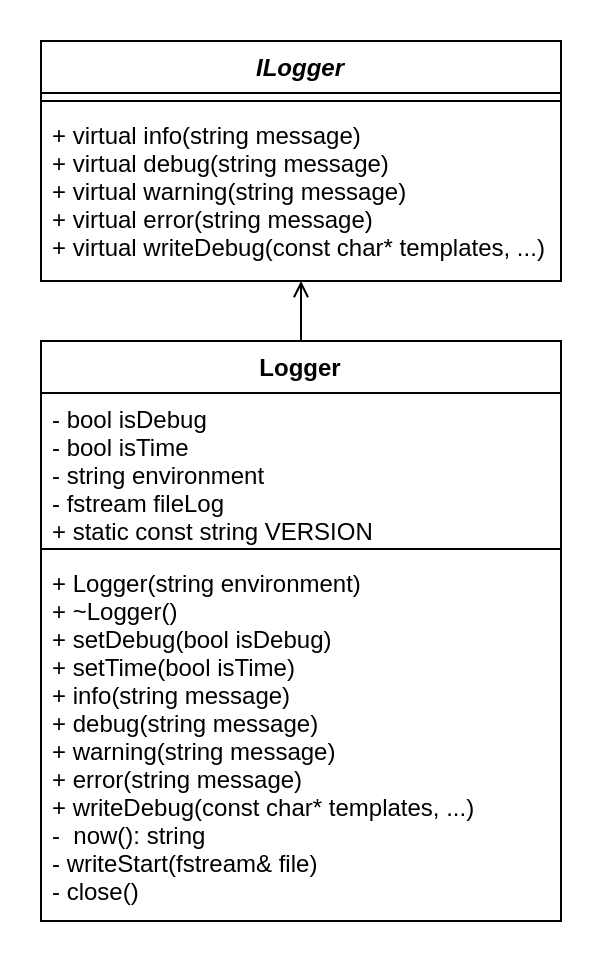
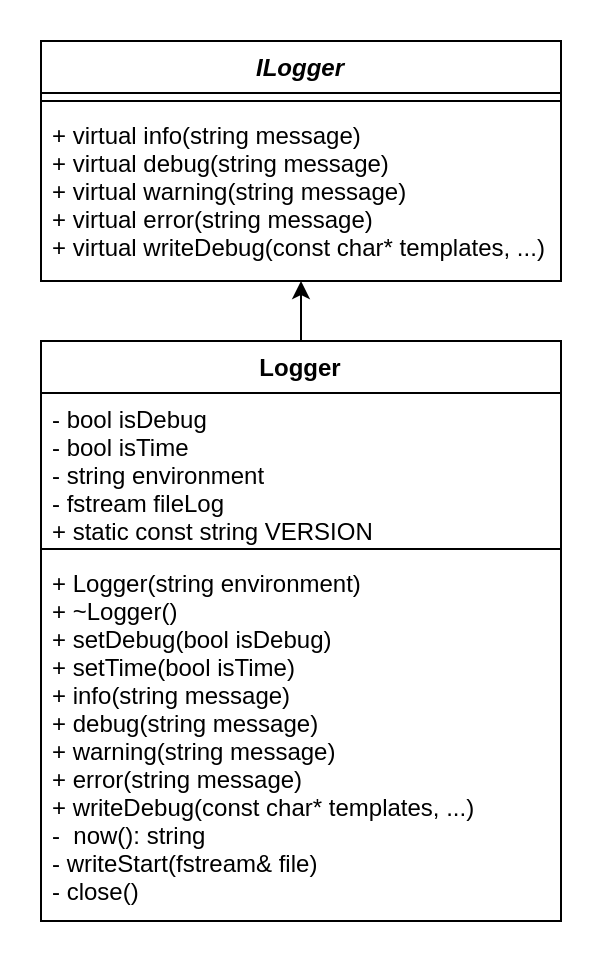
edge "Logger" -> "ILogger": arrowhead open -> classic
